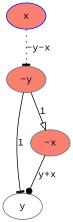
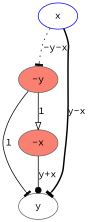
node "x": fillcolor salmon -> white
edge "x" -> "y": added, label "y-x"
